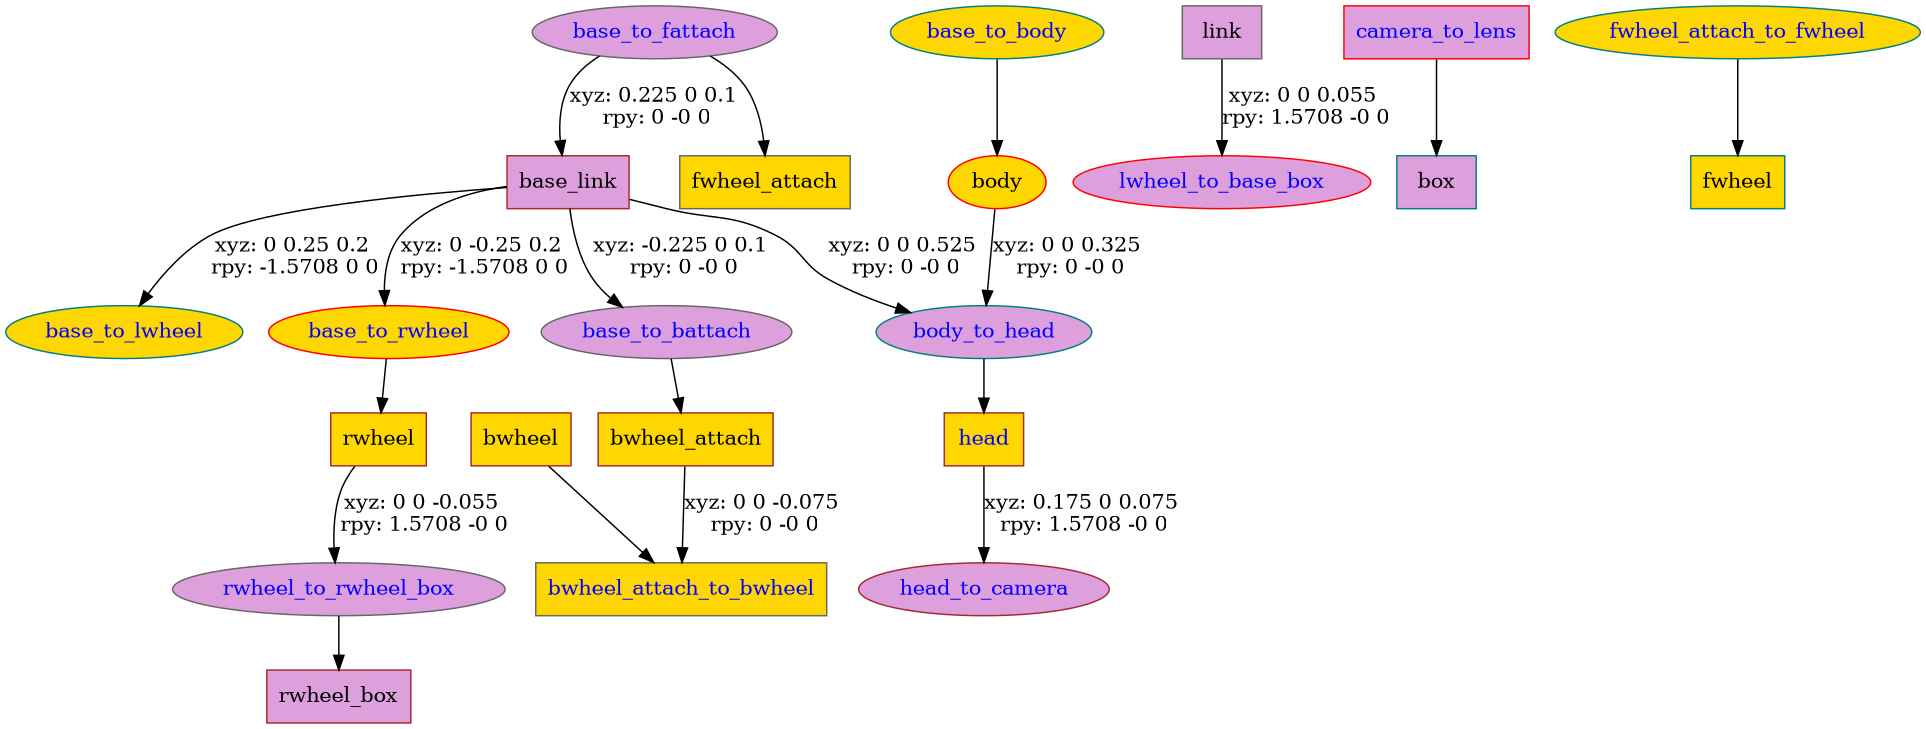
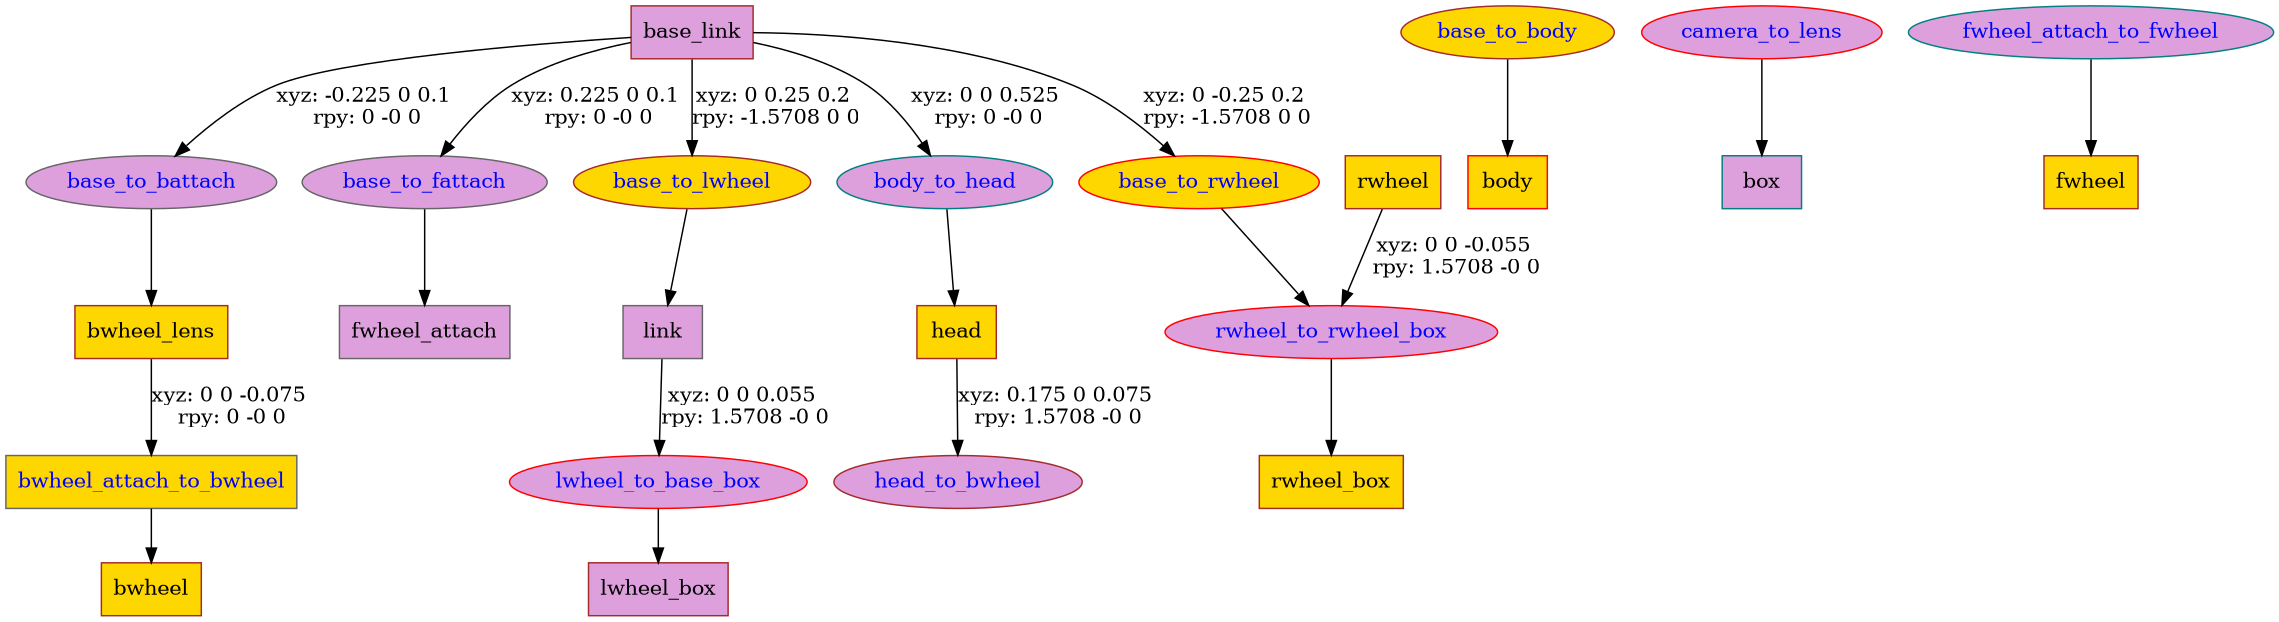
node "base_to_body": color teal -> brown
node "camera_to_lens": shape box -> ellipse
node "fwheel_attach_to_fwheel": fillcolor gold -> plum
edge "base_to_fattach" -> "base_link": reversed
node "fwheel_attach": fillcolor gold -> plum
node "body": shape ellipse -> box
node "fwheel": color teal -> brown
edge "base_to_lwheel" -> "link": added
edge "body" -> "body_to_head": removed, label "xyz: 0 0 0.325 rpy: 0 -0 0"
node "base_to_lwheel": color teal -> brown
edge "base_to_rwheel" -> "rwheel": now "base_to_rwheel" -> "rwheel_to_rwheel_box"
node "bwheel_attach": label "bwheel_attach" -> "bwheel_lens"
node "head": fontcolor blue -> black
edge "bwheel" -> "bwheel_attach_to_bwheel": reversed
node "rwheel_to_rwheel_box": color gray40 -> red
node "lwheel_box": added
node "head_to_camera": label "head_to_camera" -> "head_to_bwheel"
node "rwheel_box": fillcolor plum -> gold
